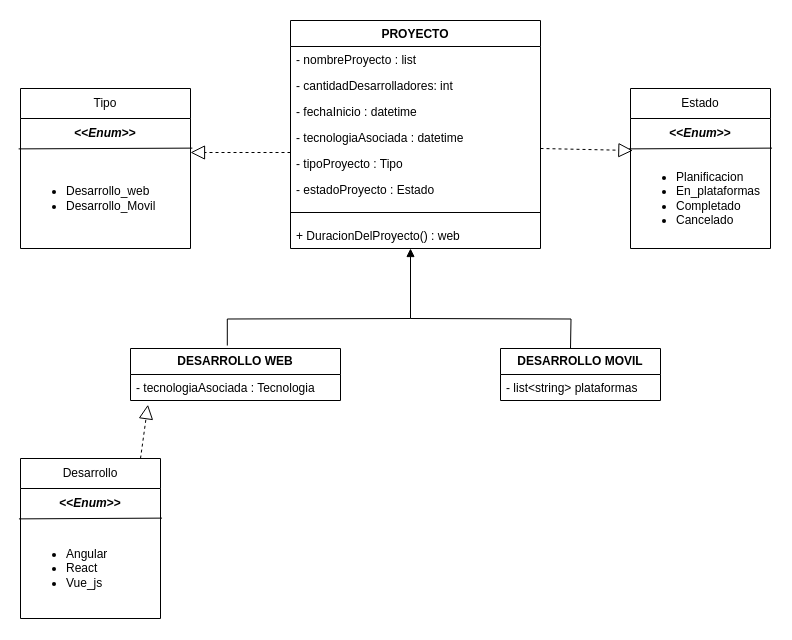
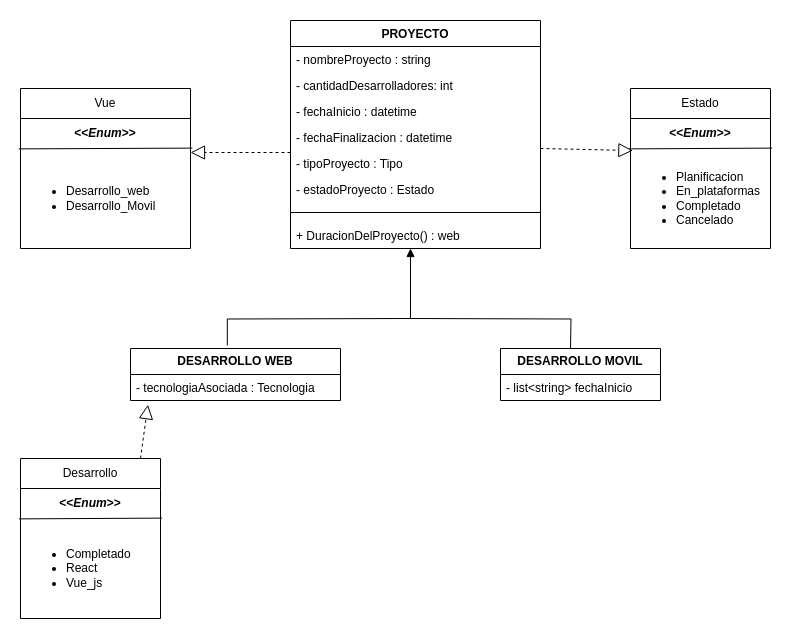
node "- nombreProyecto : list": label "- nombreProyecto : list" -> "- nombreProyecto : string"
node "Tipo": label "Tipo" -> "Vue"
node "- tecnologiaAsociada : datetime": label "- tecnologiaAsociada : datetime" -> "- fechaFinalizacion : datetime"
node "- list<string> plataformas": label "- list<string> plataformas" -> "- list<string> fechaInicio"
node "Angular React Vue_js": label "Angular React Vue_js" -> "Completado React Vue_js"
